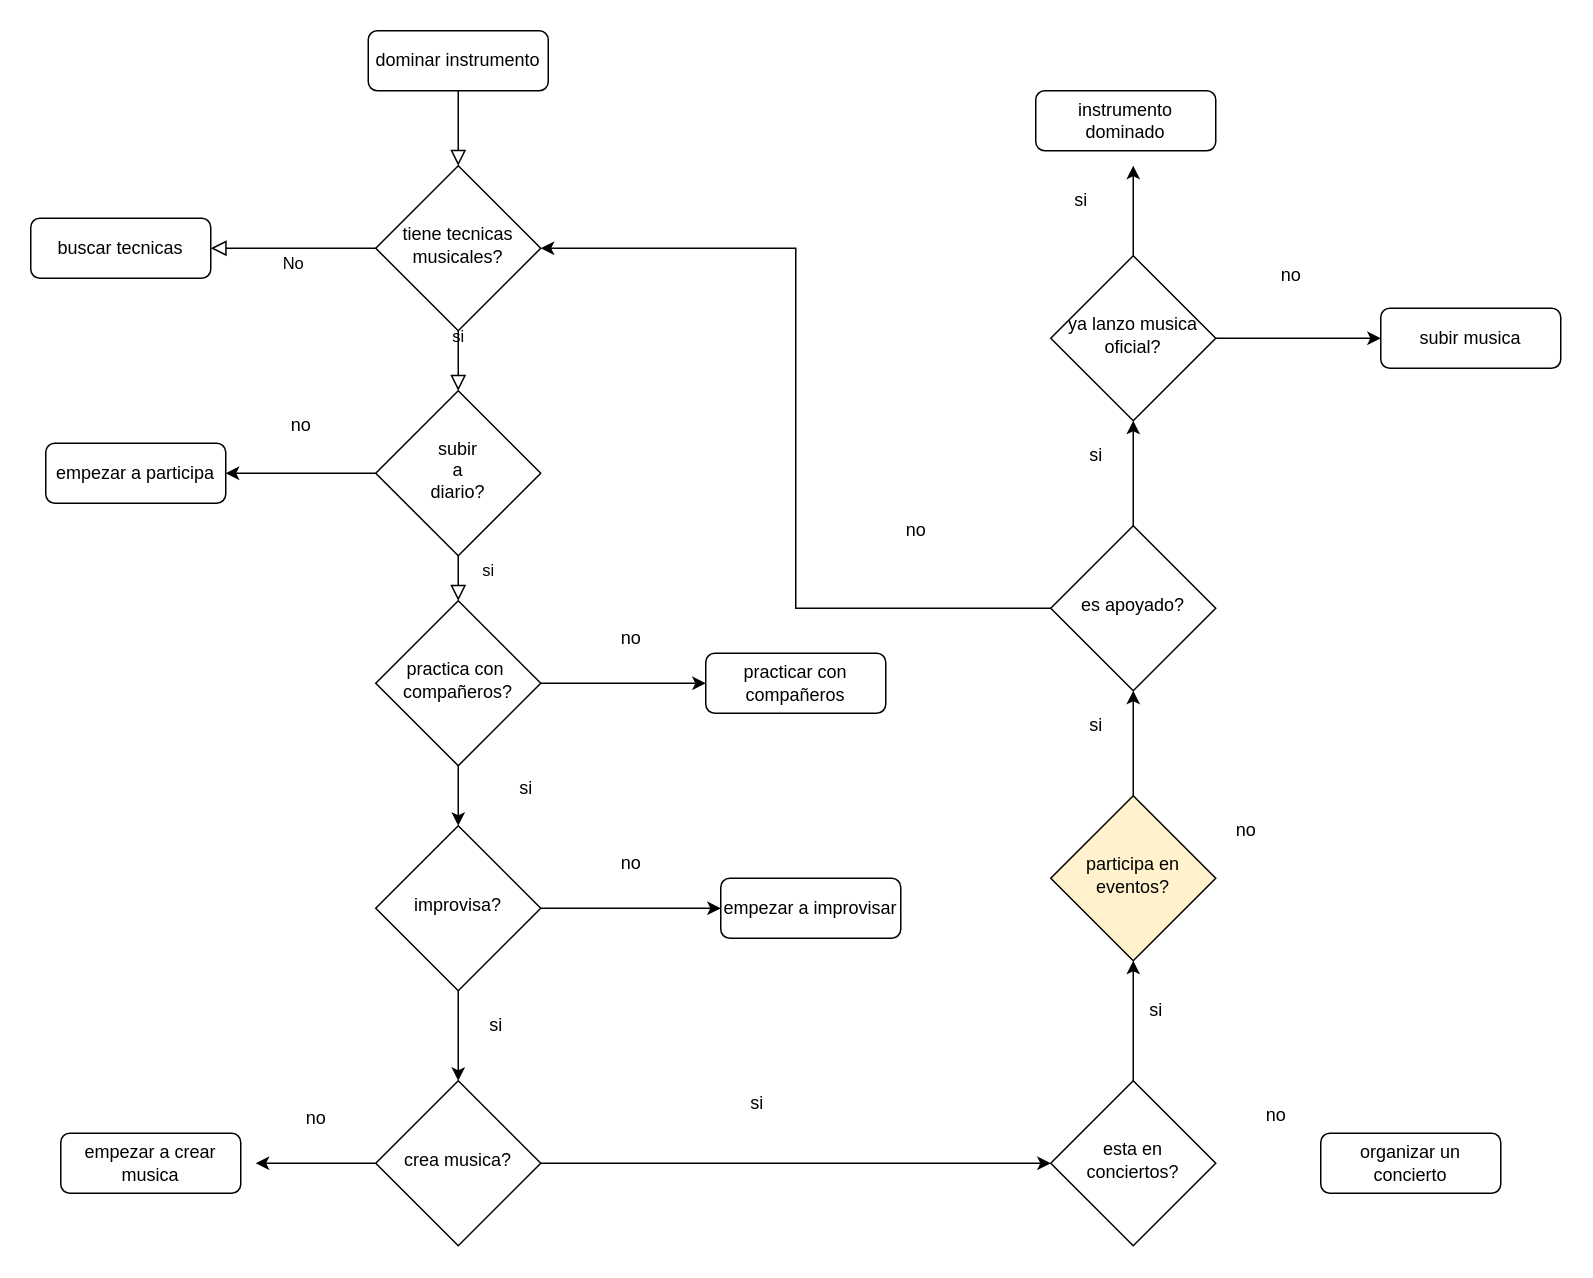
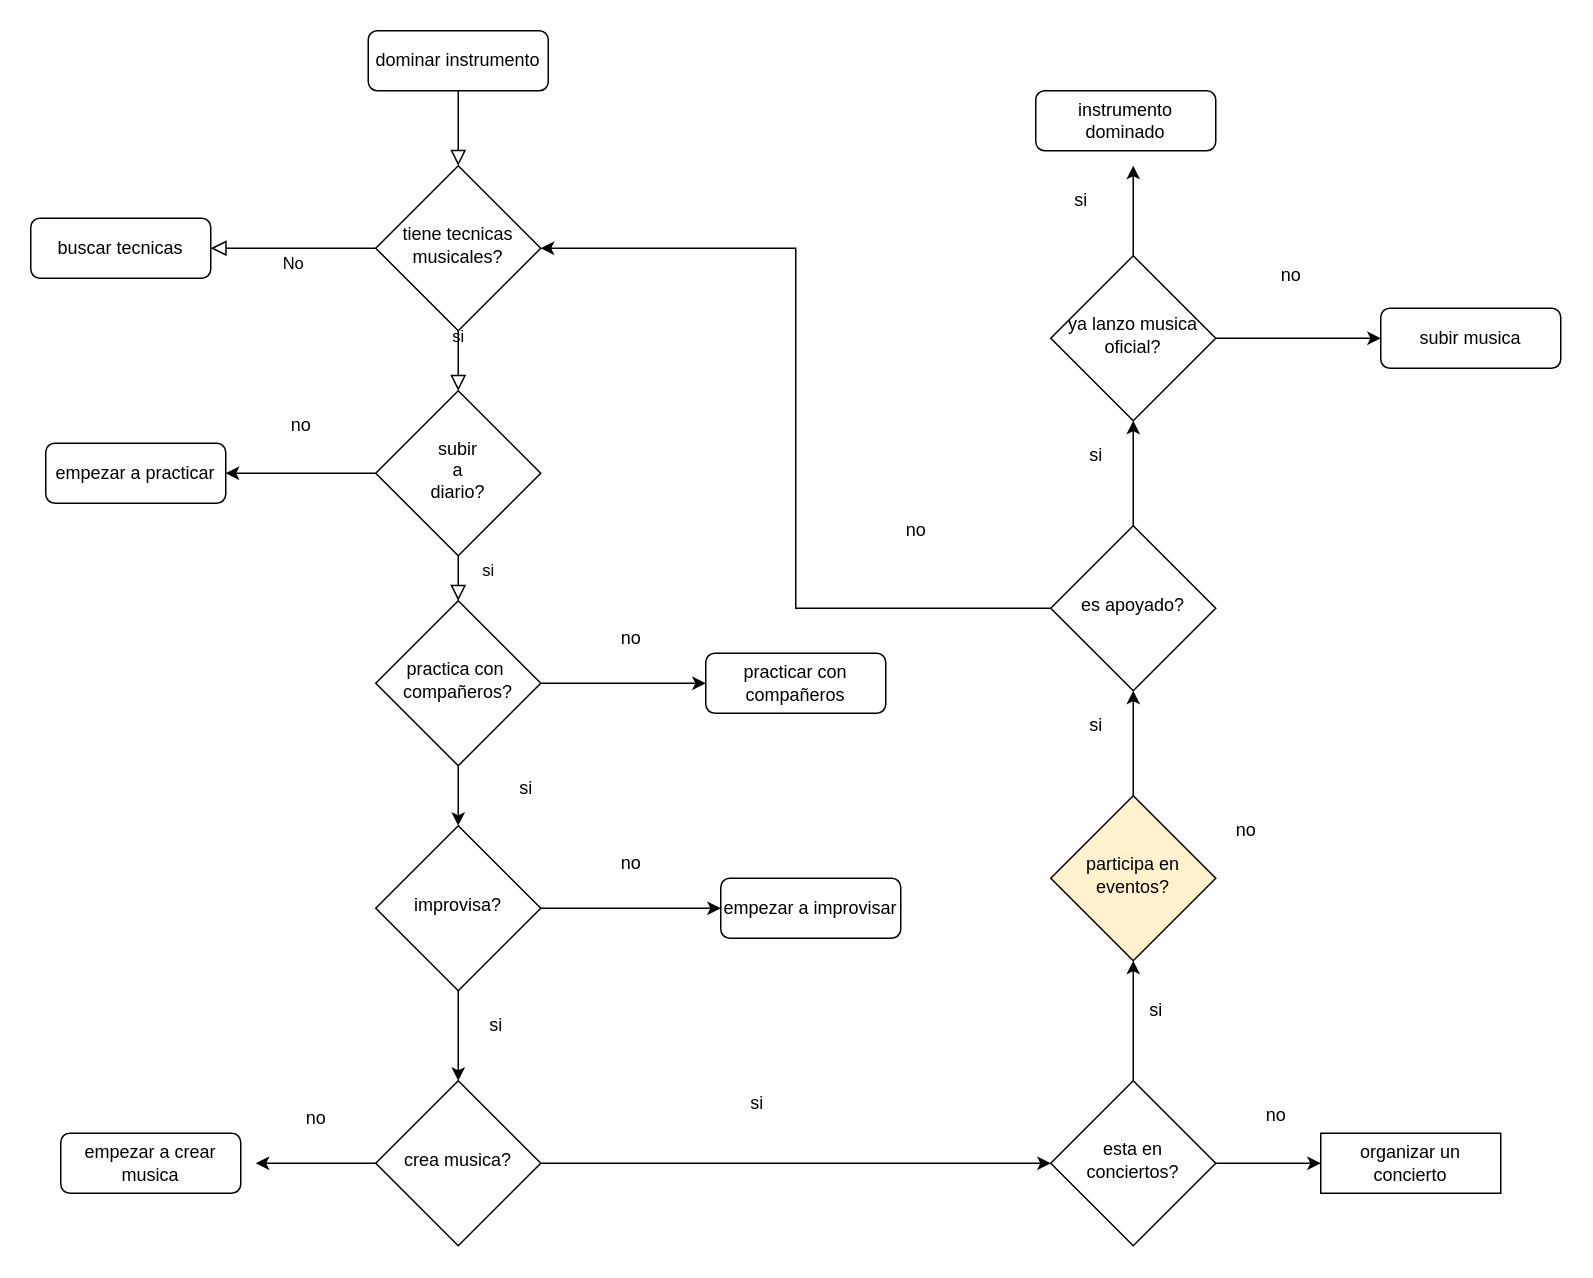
node "empezar a participa": label "empezar a participa" -> "empezar a practicar"
edge "esta en conciertos?" -> "organizar un concierto": added
node "organizar un concierto": shape rounded rectangle -> rectangle
